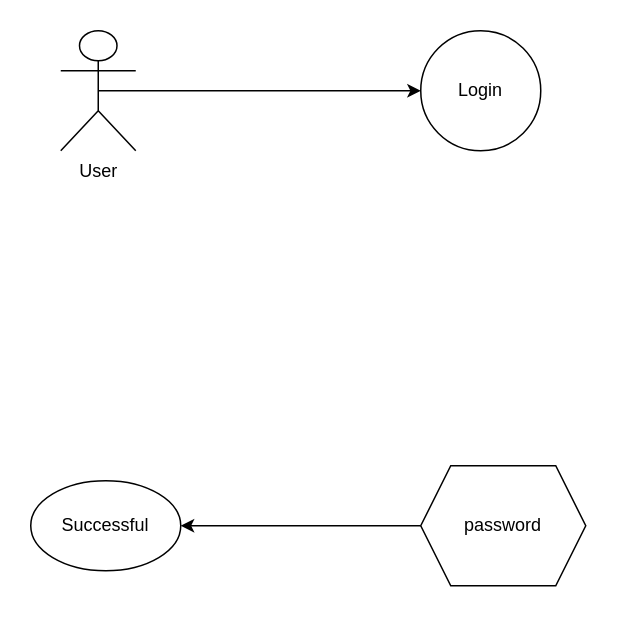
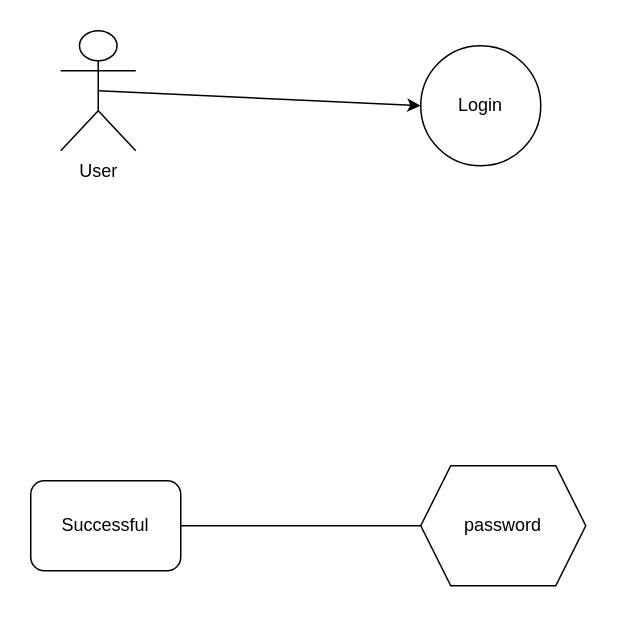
node "Login": moved (481, 91) -> (481, 106)
node "Successful": shape ellipse -> rounded rectangle
edge "password" -> "Successful": arrowhead classic -> none
